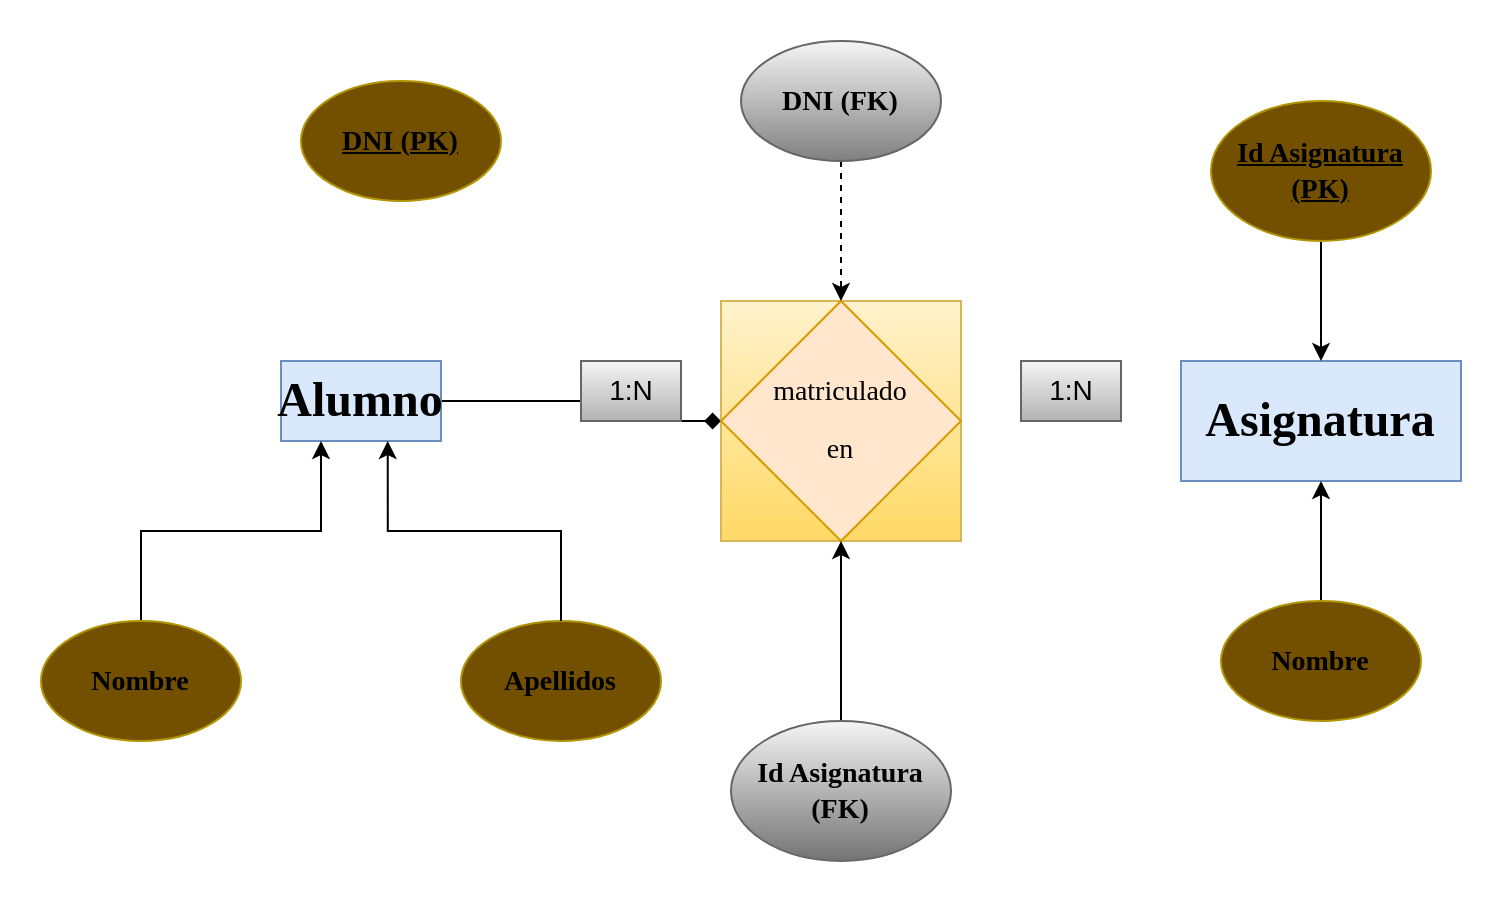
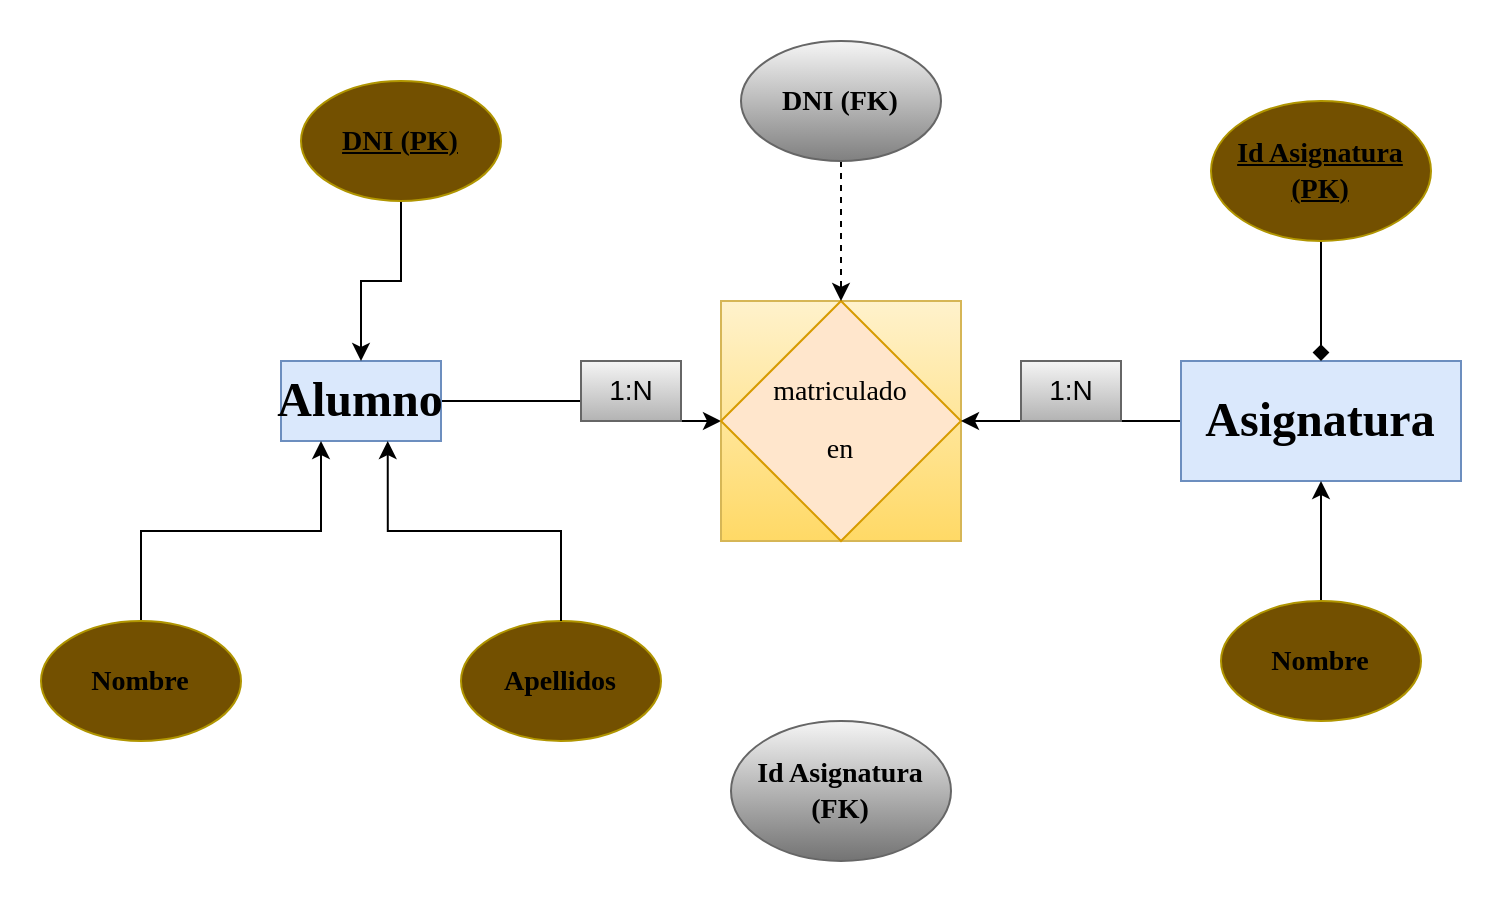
edge "DNI (PK)" -> "Alumno": added
edge "Id Asignatura (PK)" -> "Asignatura": arrowhead classic -> diamond
edge "Alumno" -> "matriculado en": arrowhead diamond -> classic
edge "Asignatura" -> "matriculado en": added
edge "Id Asignatura (FK)" -> "matriculado en": removed
